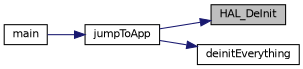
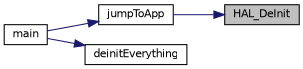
edge "jumpToApp" -> "deinitEverything": now "main" -> "deinitEverything"
